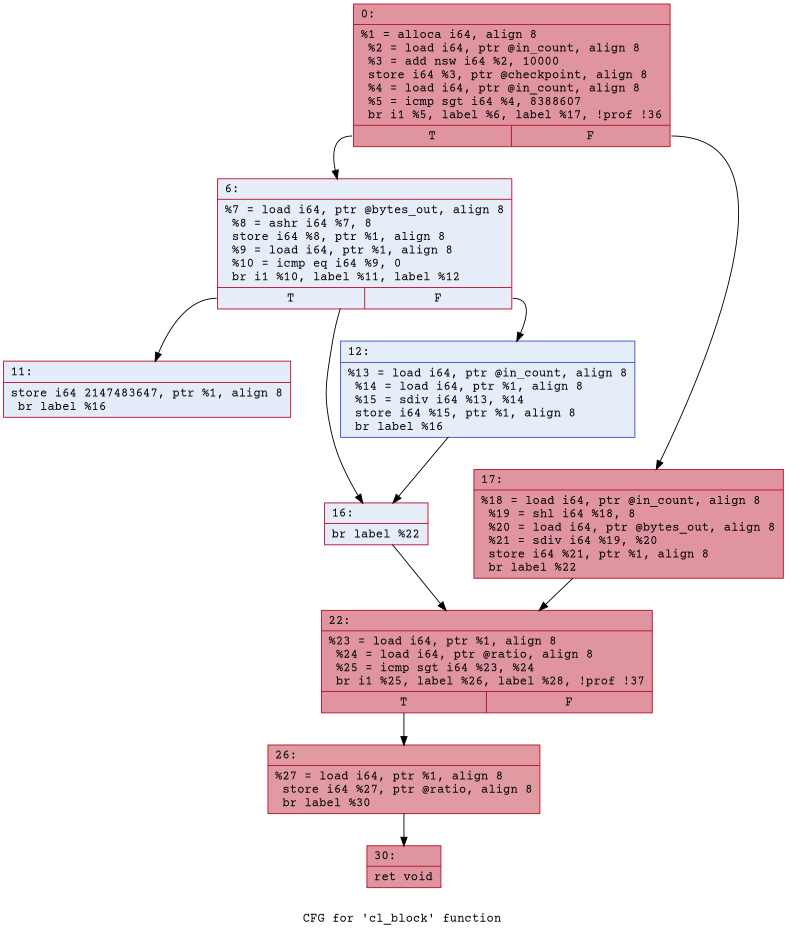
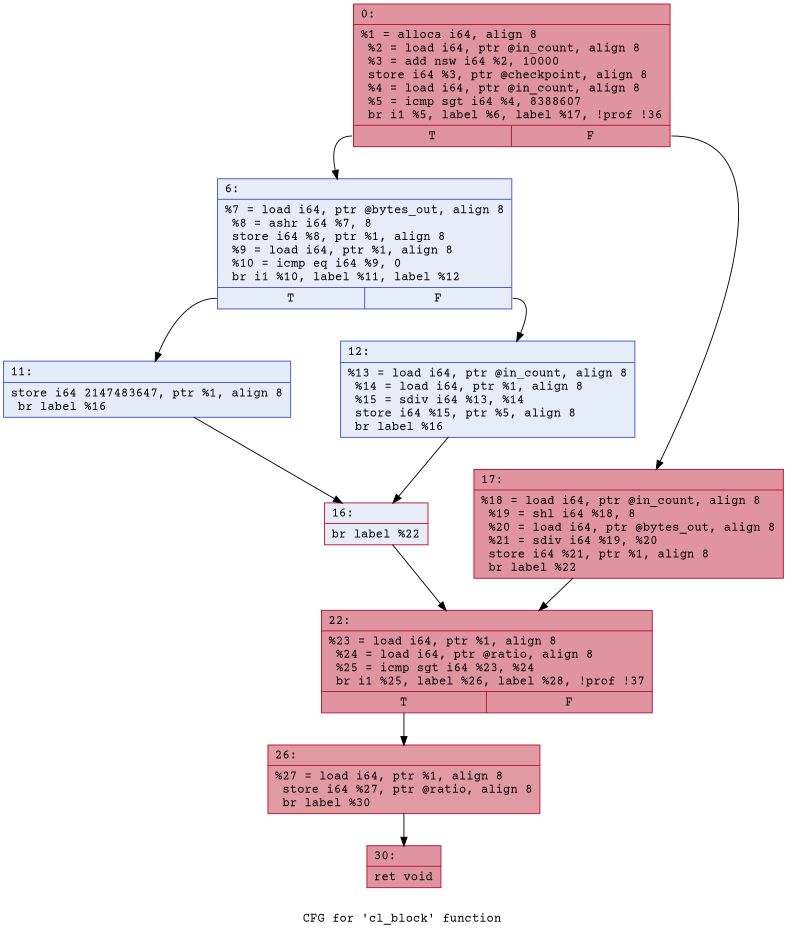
node "6:": color #b70d28ff -> #3d50c3ff
node "11:": color #b70d28ff -> #3d50c3ff
edge "6:" -> "16:": now "11:" -> "16:"
node "12:": text "store i64 %15, ptr %1, align 8" -> "store i64 %15, ptr %5, align 8"
